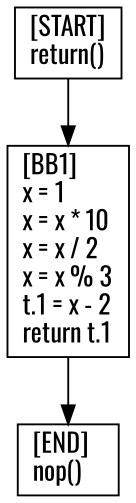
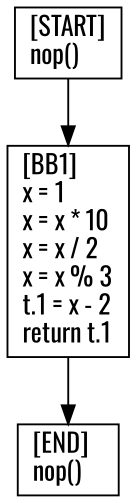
node "[START] return()": label "[START] return()" -> "[START] nop()"
